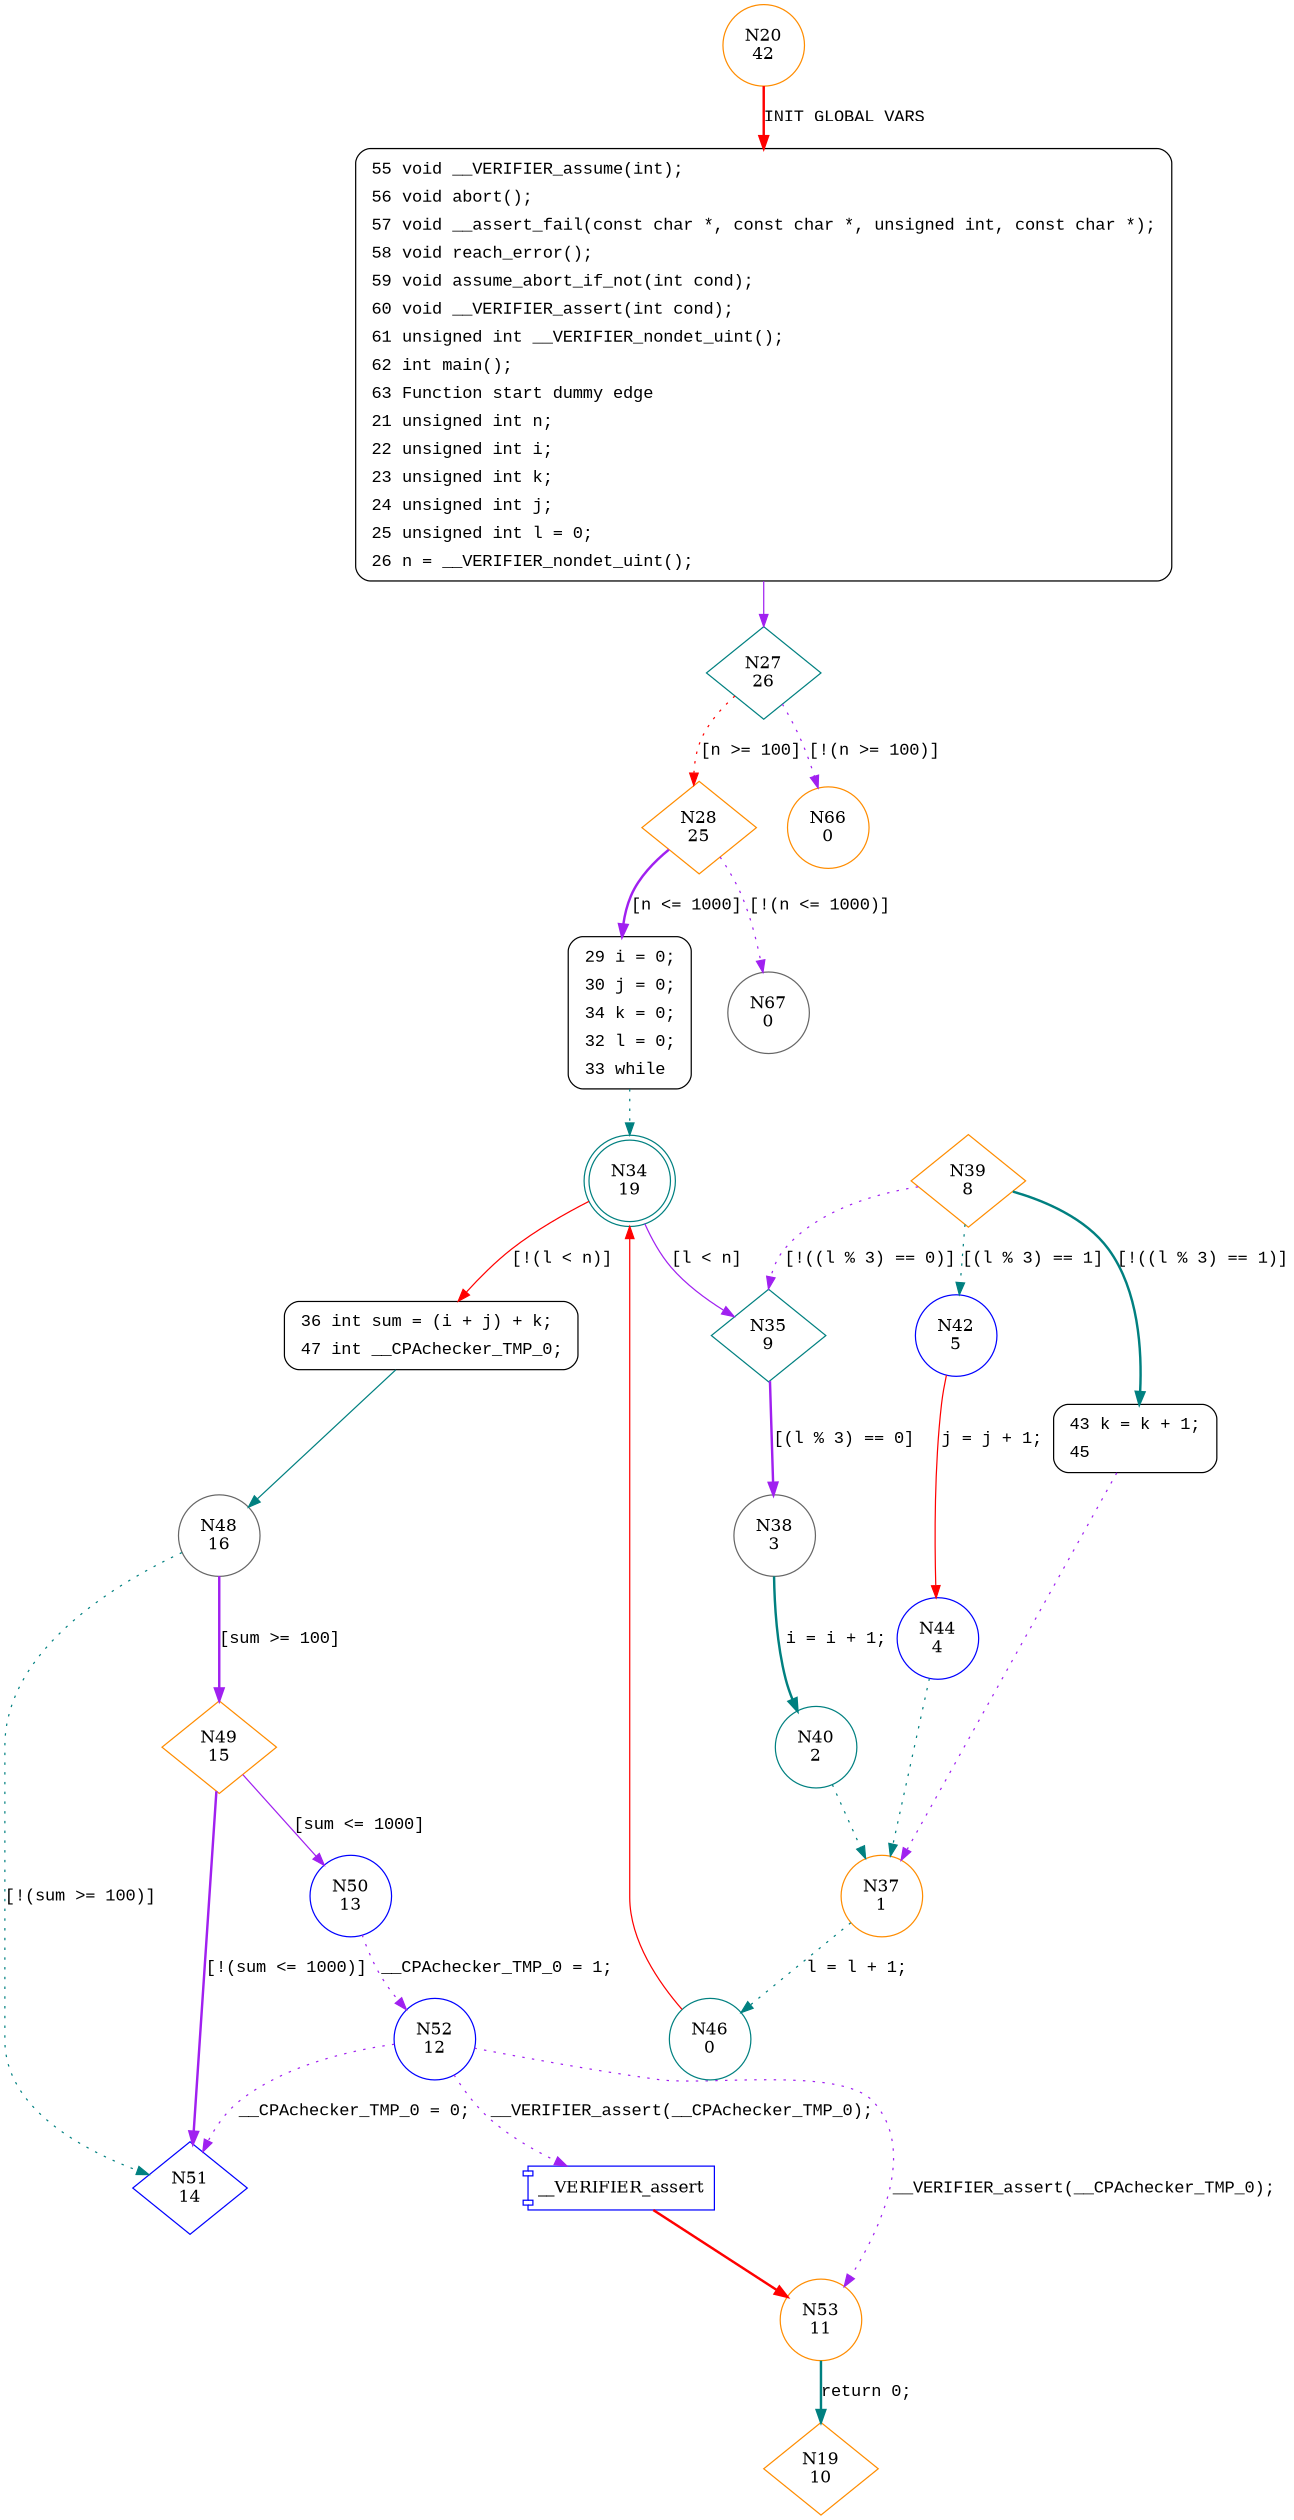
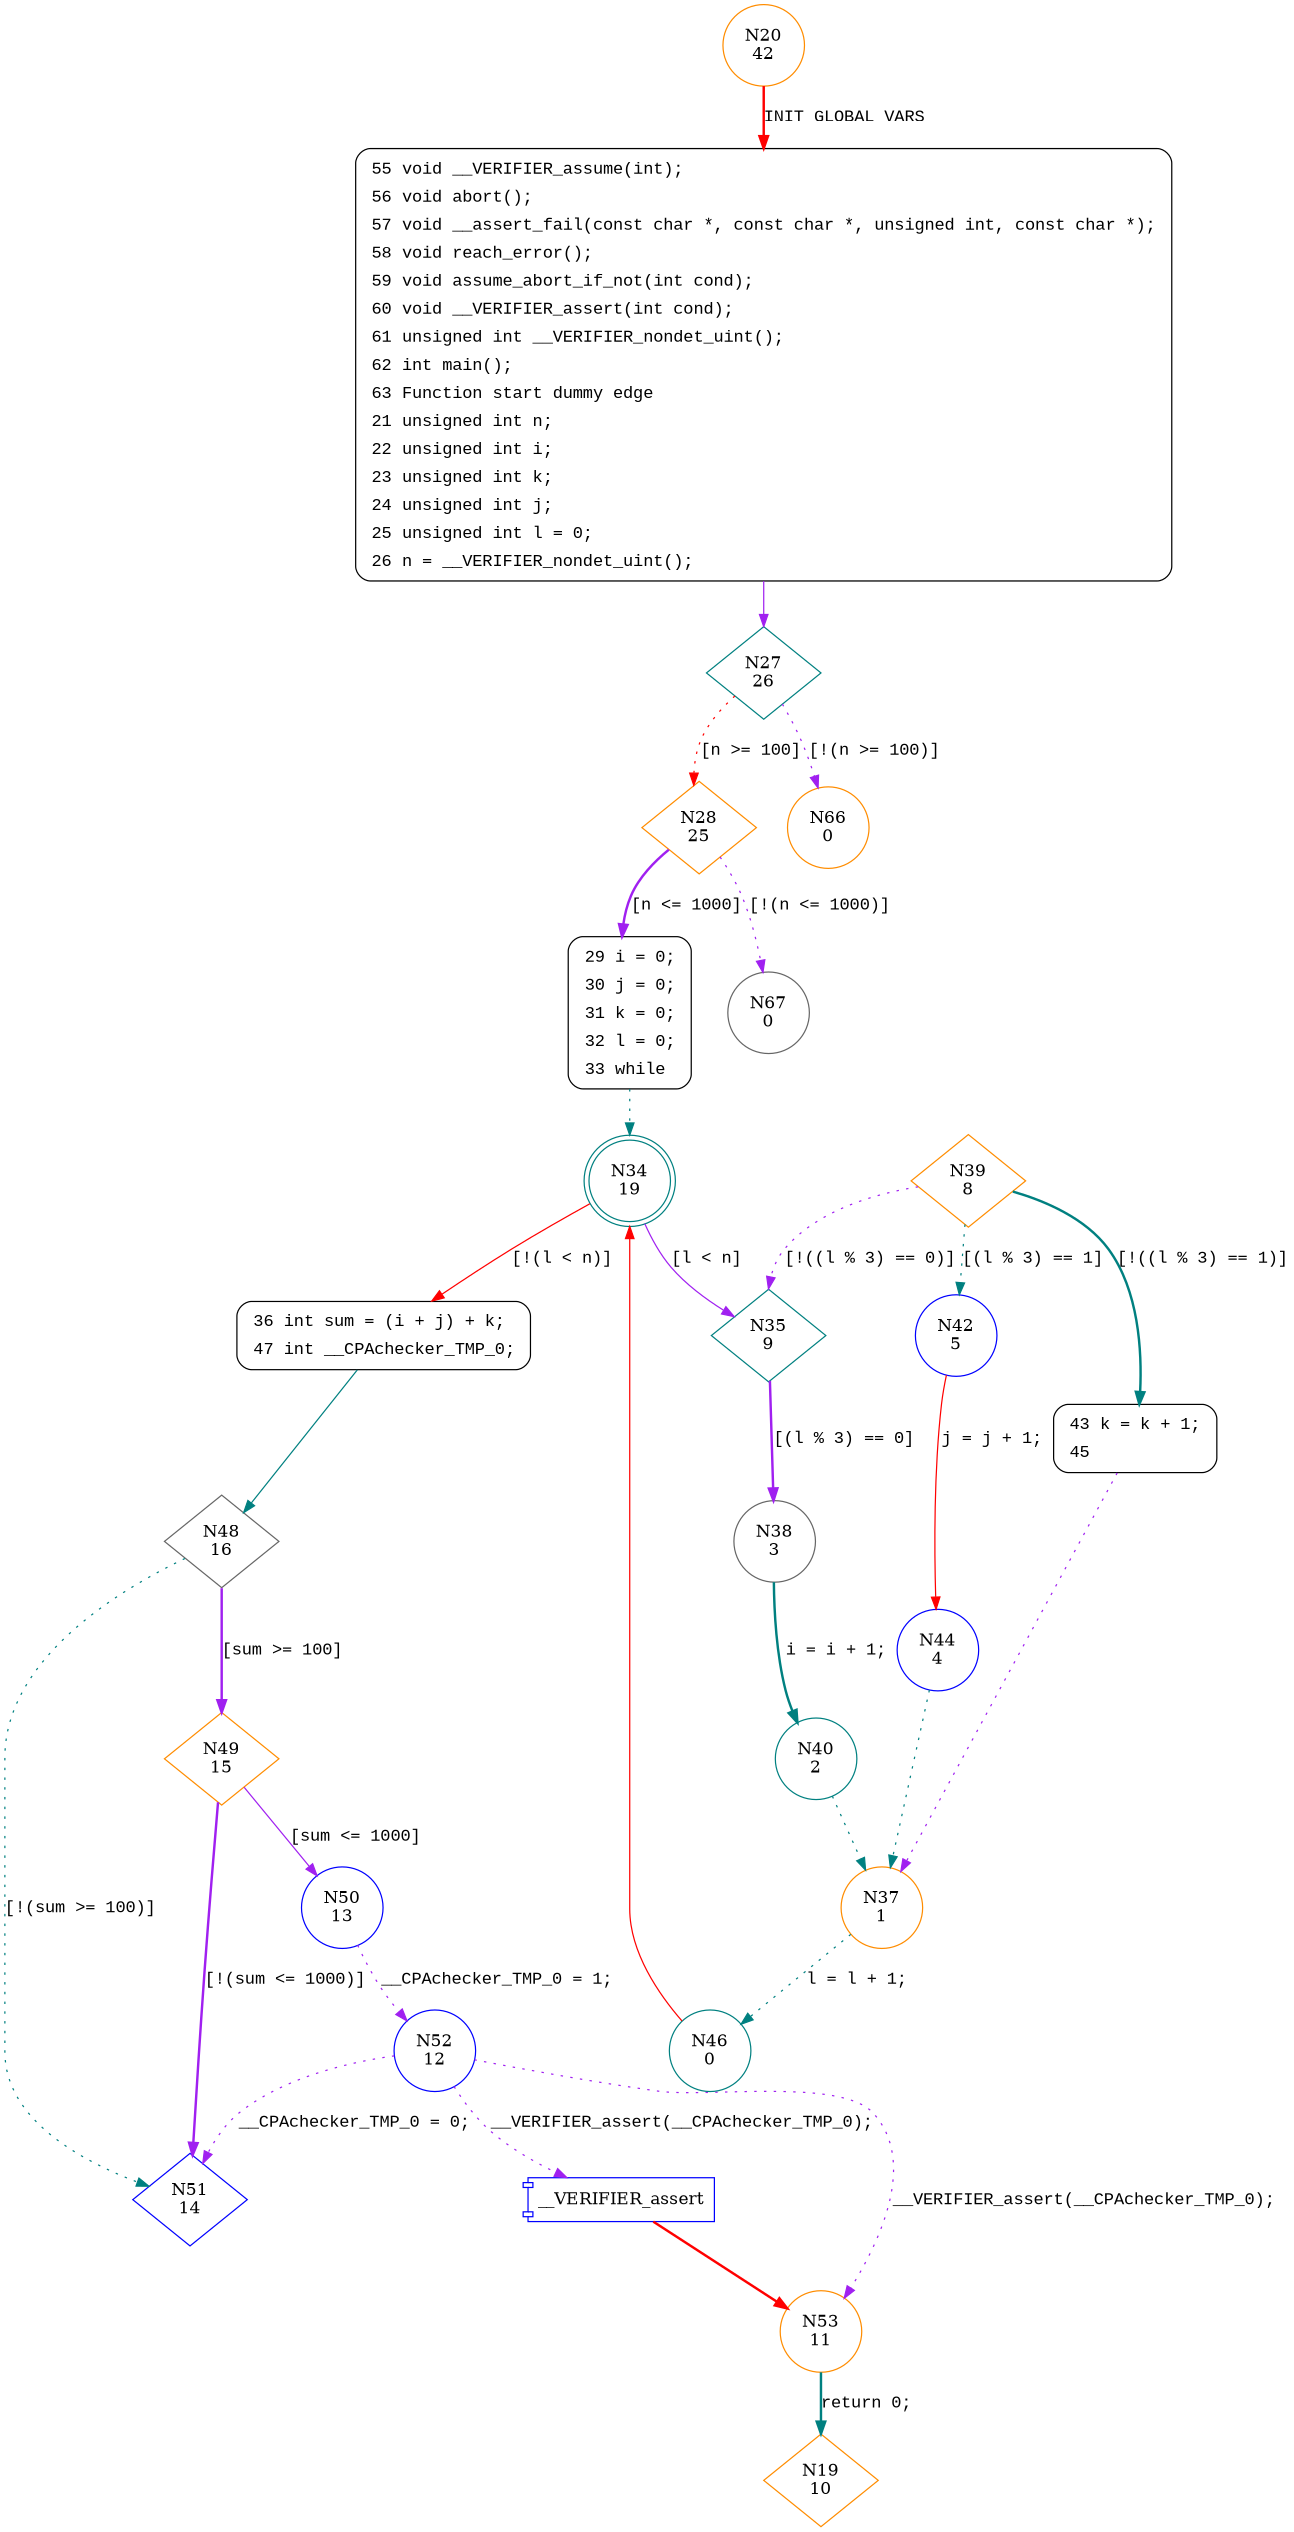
node "29": text "34" -> "31"
node "N48 16": shape circle -> diamond
